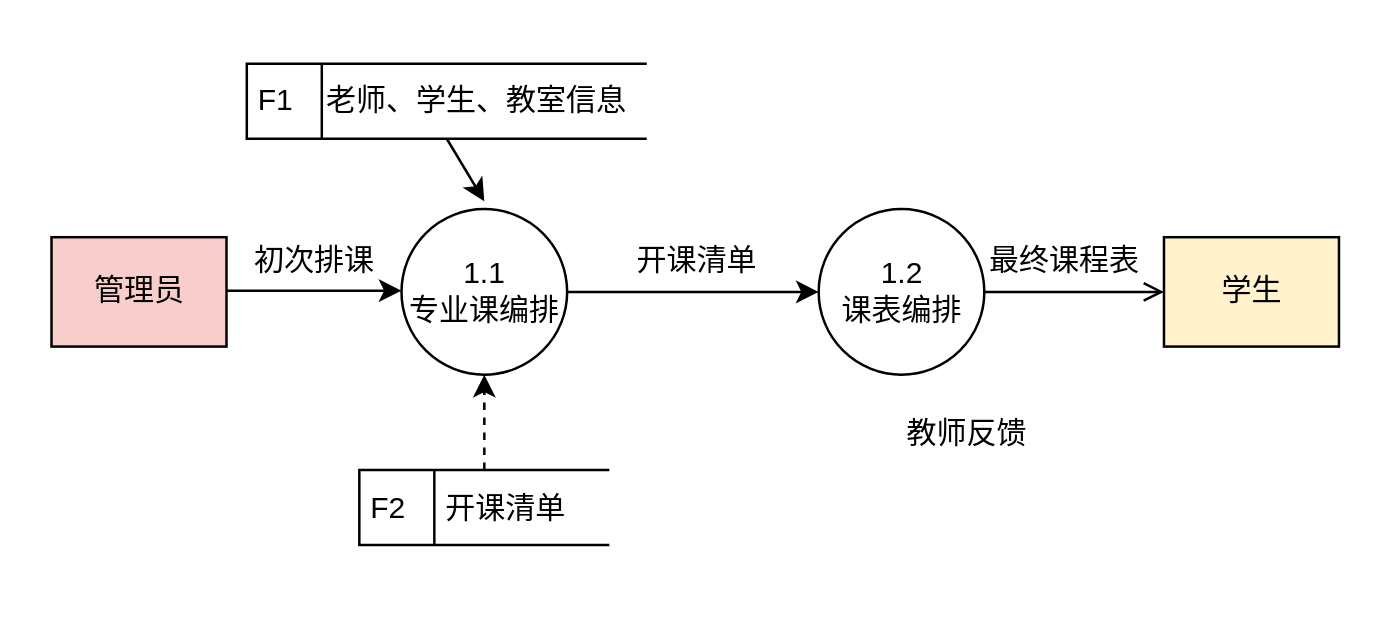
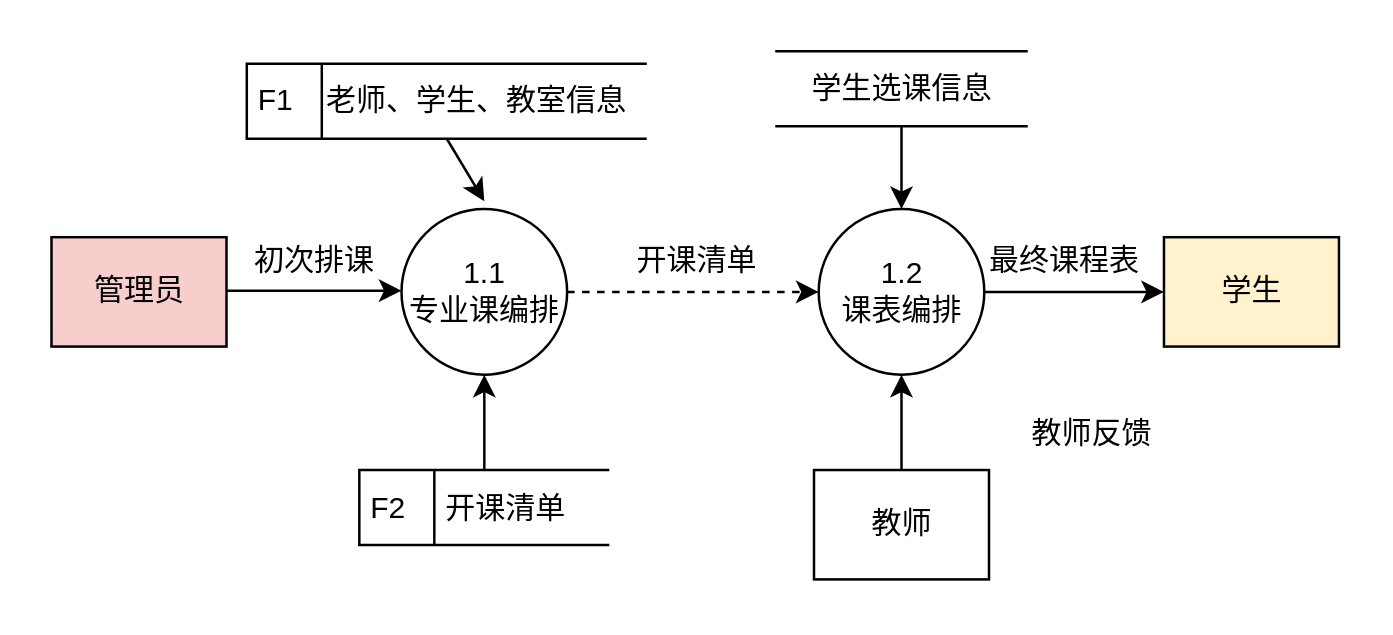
node "学生选课信息": added
edge "学生选课信息" -> "1.2 课表编排": added
edge "1.1 专业课编排" -> "1.2 课表编排": style solid -> dashed
edge "1.2 课表编排" -> "学生": arrowhead open -> classic
edge "F2 开课清单" -> "1.1 专业课编排": style dashed -> solid
edge "教师" -> "1.2 课表编排": added
node "教师反馈": moved (967, 433) -> (1092, 433)
node "教师": added
